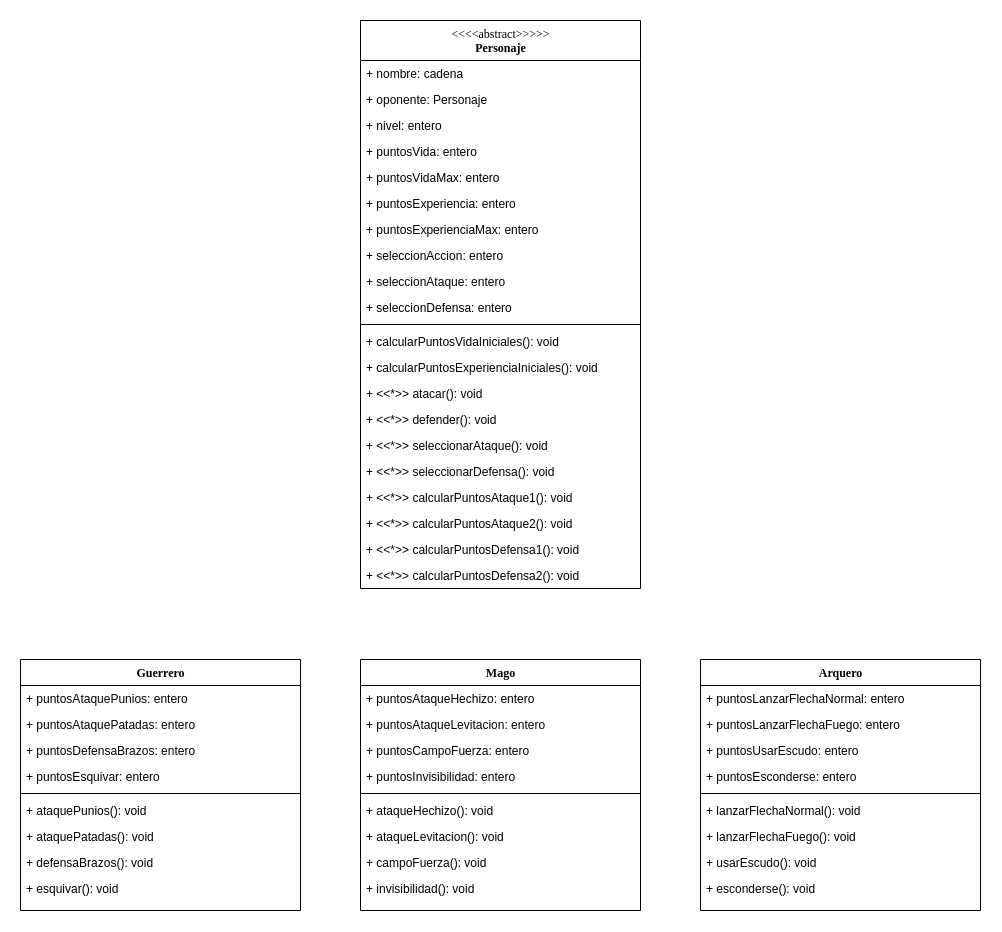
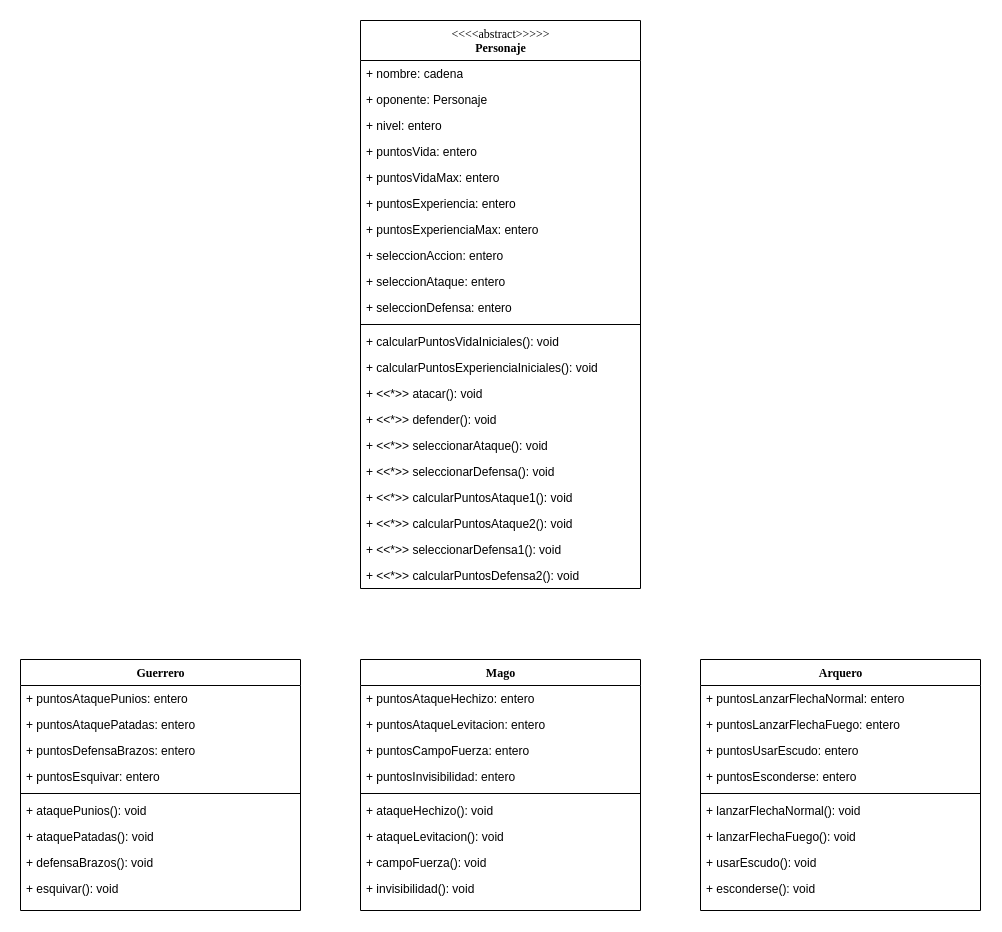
node "+ <<*>> calcularPuntosDefensa1(): void": label "+ <<*>> calcularPuntosDefensa1(): void" -> "+ <<*>> seleccionarDefensa1(): void"
